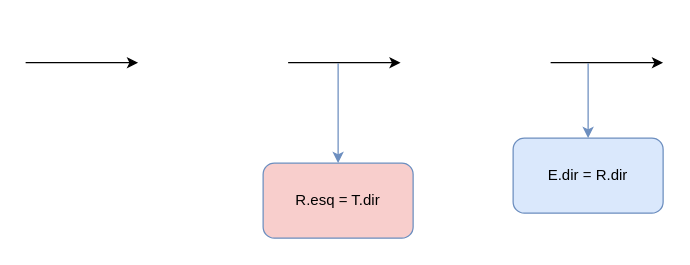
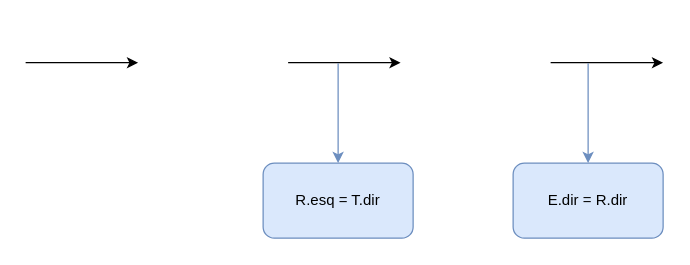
node "E.dir = R.dir": moved (588, 176) -> (588, 201)
node "R.esq = T.dir": fillcolor #f8cecc -> #dae8fc
